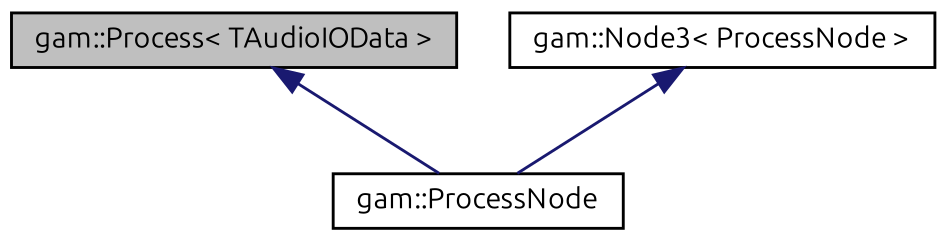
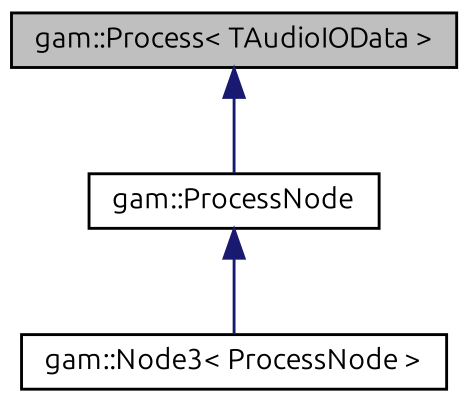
edge "gam::ProcessNode" -> "gam::Node3< ProcessNode >": reversed
